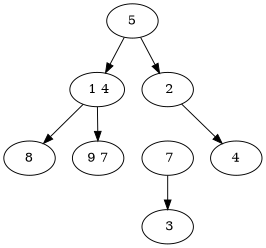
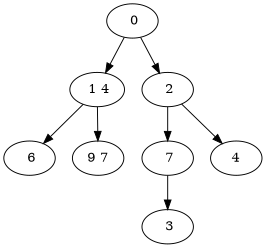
node "5": label "5" -> "0"
edge "2" -> "7": added
node "8": label "8" -> "6"
